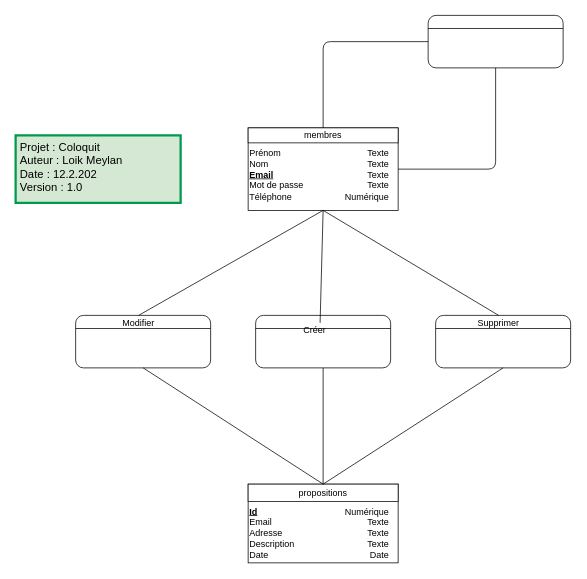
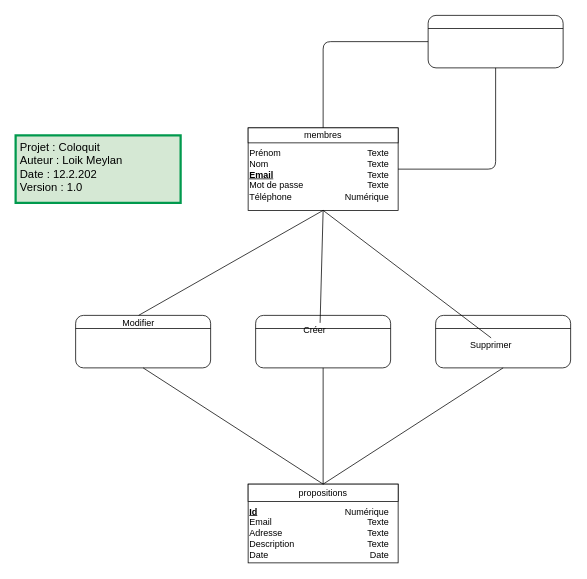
node "Supprimer": moved (498, 323) -> (491, 345)
